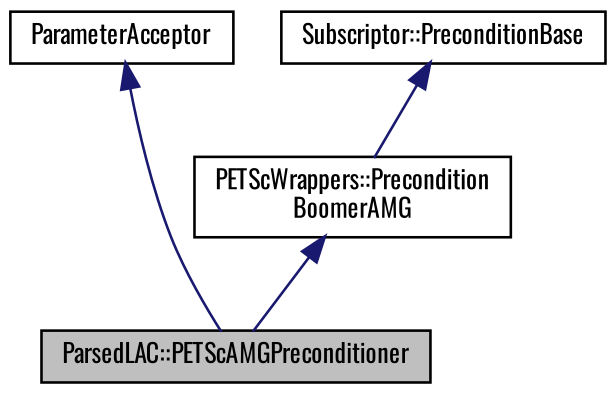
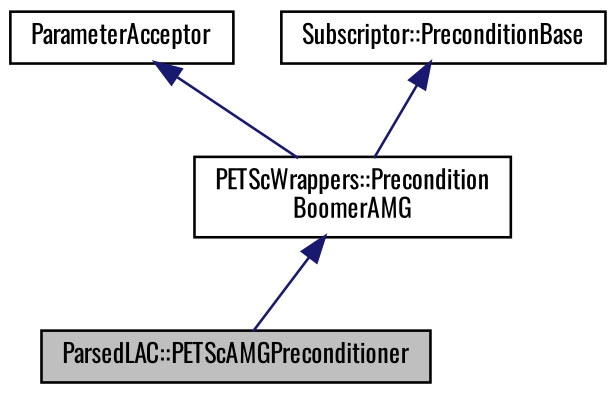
edge "ParsedLAC::PETScAMGPreconditioner" -> "ParameterAcceptor": now "PETScWrappers::Precondition BoomerAMG" -> "ParameterAcceptor"
